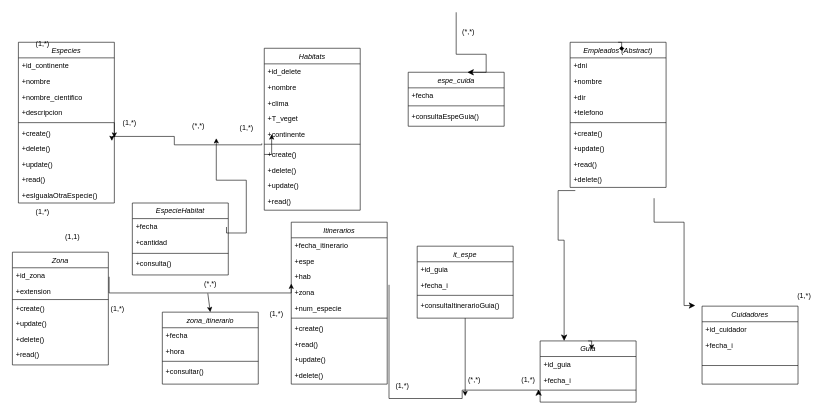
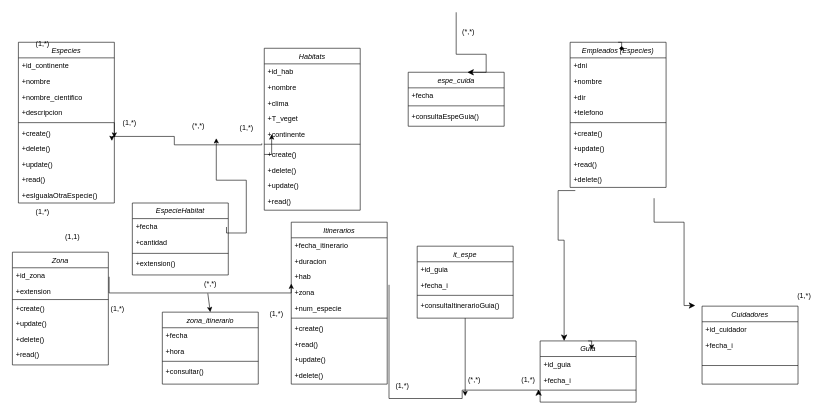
node "Empleados (Abstract)": label "Empleados (Abstract)" -> "Empleados (Especies)"
node "+id_delete": label "+id_delete" -> "+id_hab"
node "+espe": label "+espe" -> "+duracion"
node "+consulta()": label "+consulta()" -> "+extension()"
